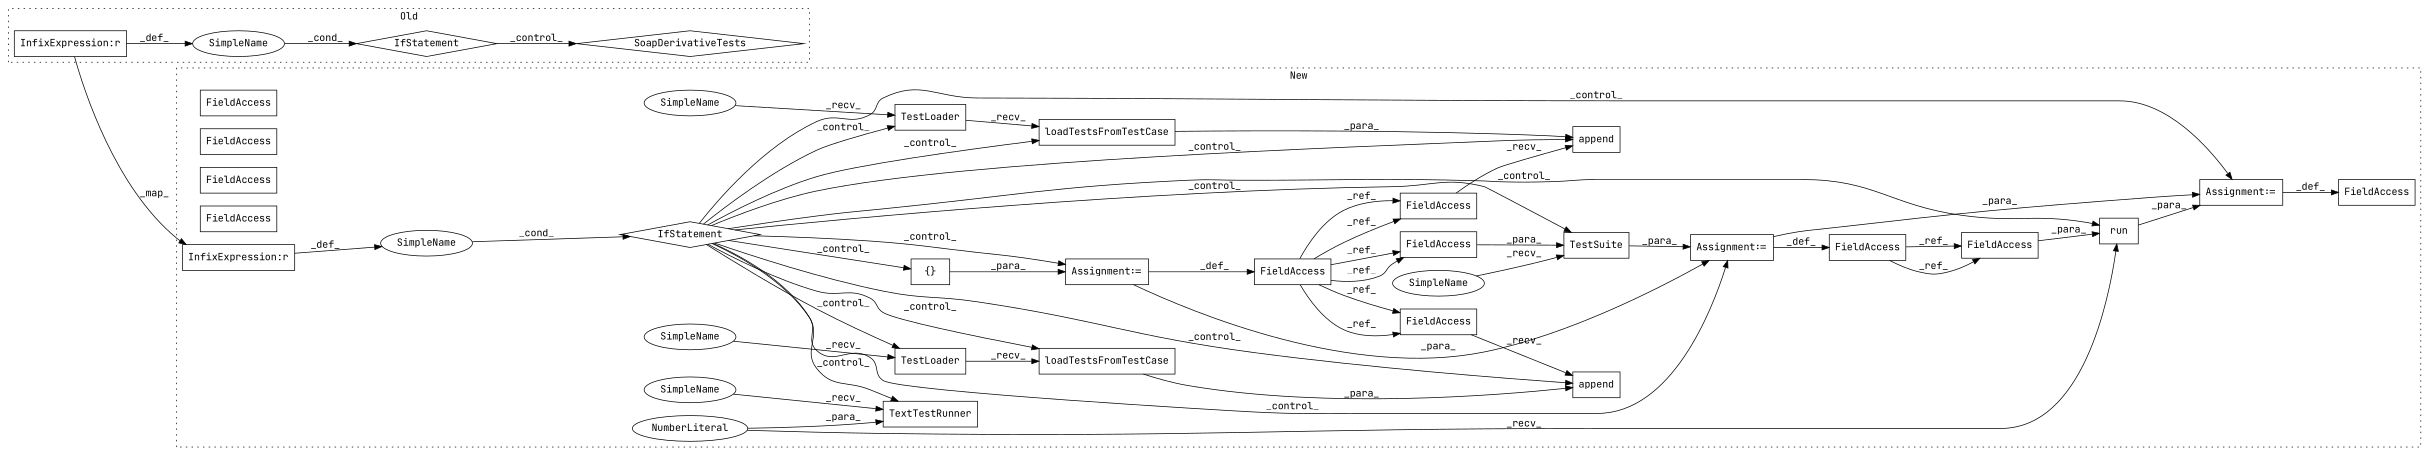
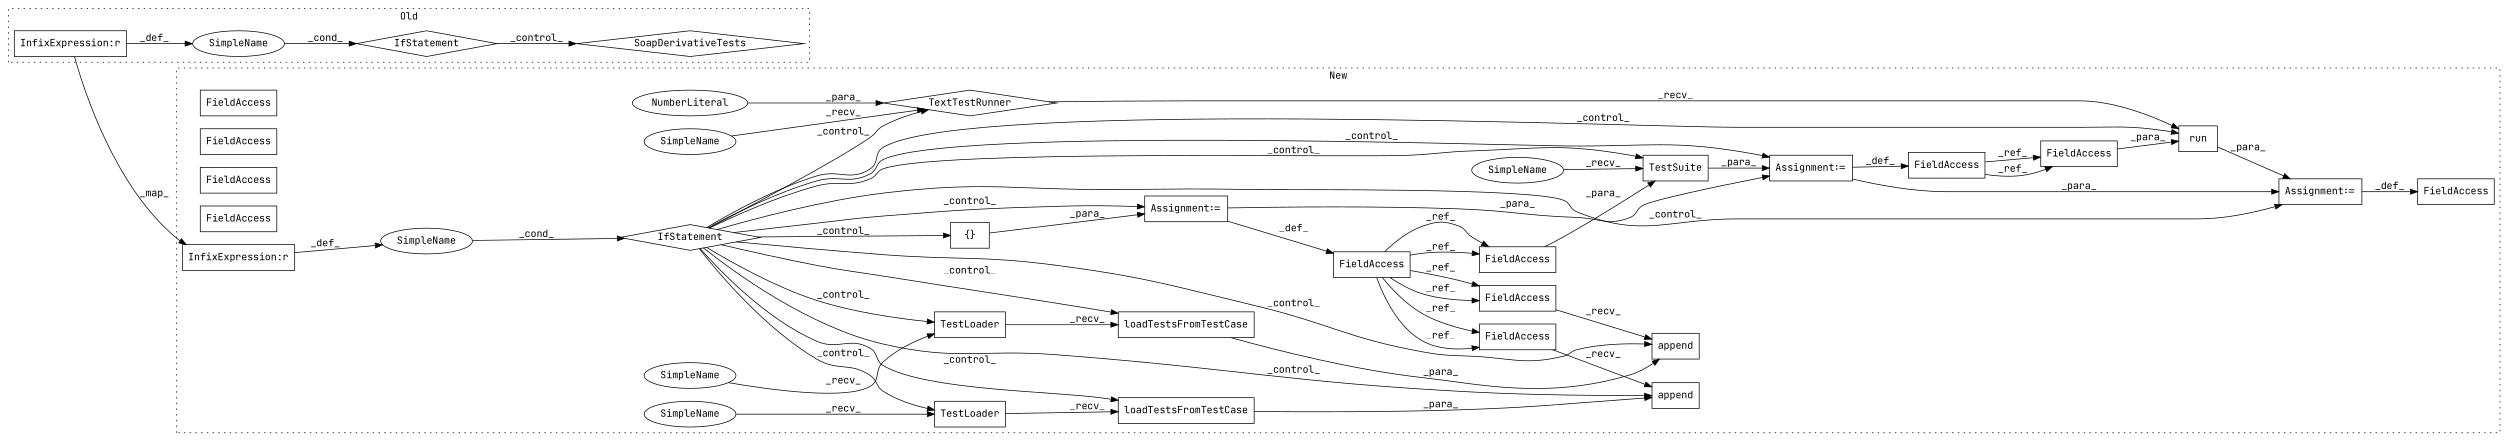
node "TextTestRunner": shape box -> diamond
edge "NumberLiteral" -> "run": now "TextTestRunner" -> "run"
